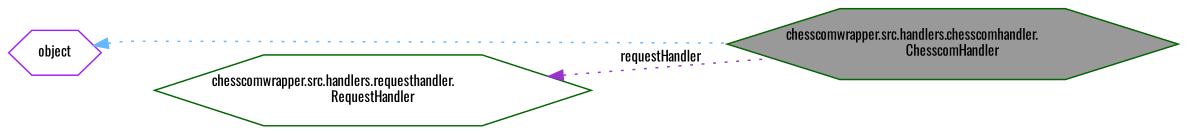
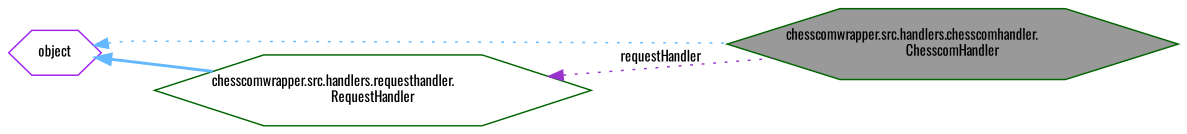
edge "chesscomwrapper.src.handlers.requesthandler. RequestHandler" -> "object": added
